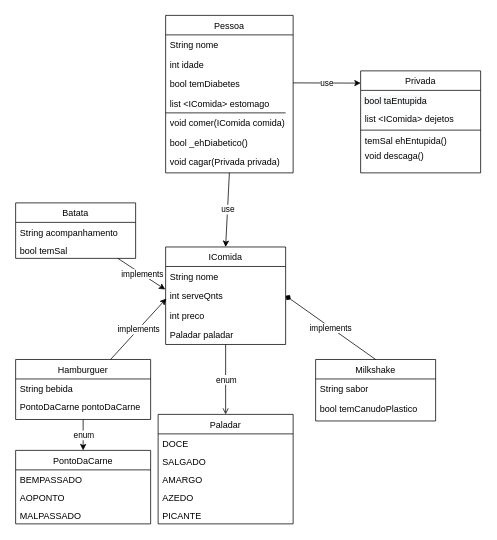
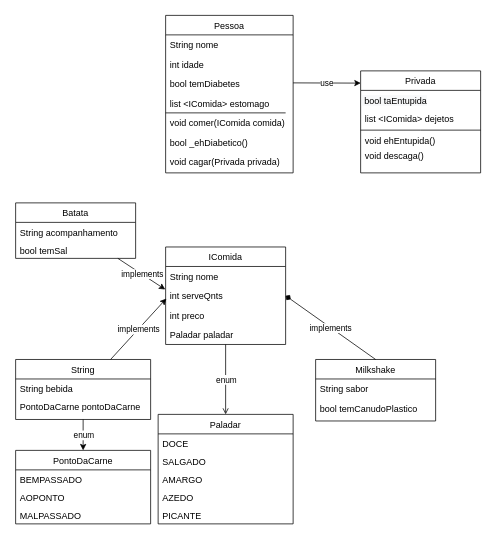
node "temSal ehEntupida()": label "temSal ehEntupida()" -> "void ehEntupida()"
edge "Pessoa" -> "IComida": removed, label "use"
node "Hamburguer": label "Hamburguer" -> "String"
